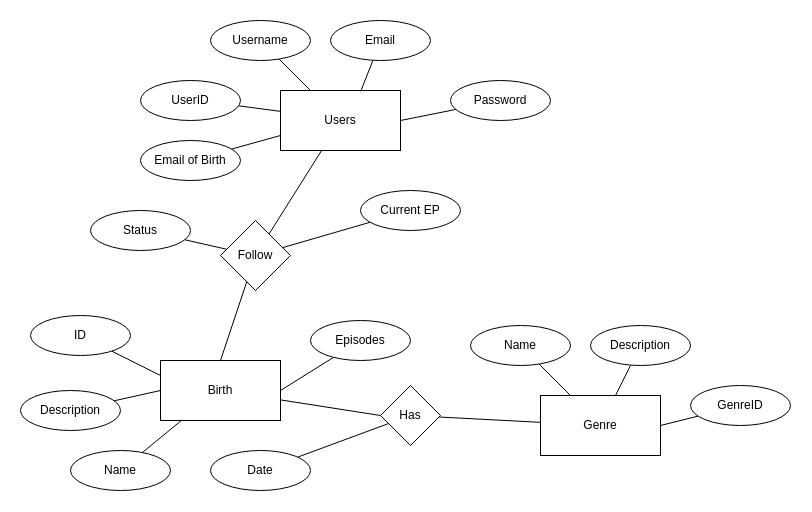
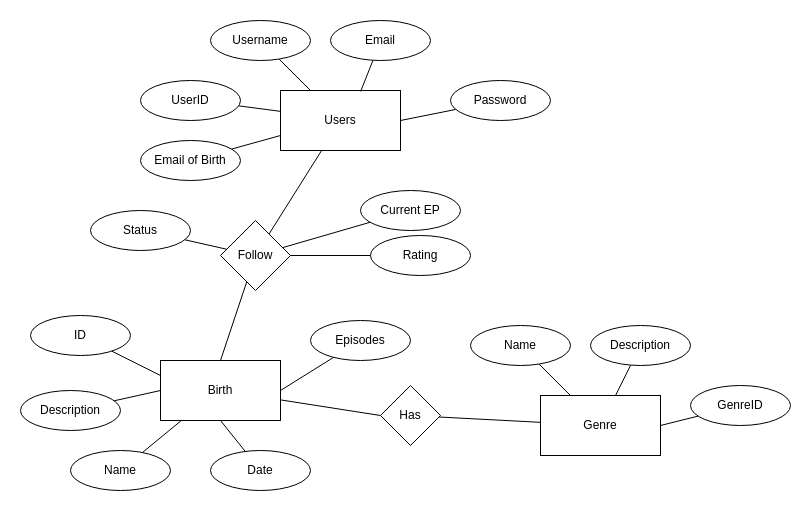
edge "Follow" -- "Rating": added
node "Rating": added
edge "Has" -- "Date": now "Birth" -- "Date"
